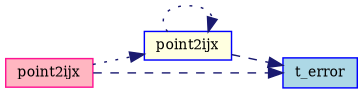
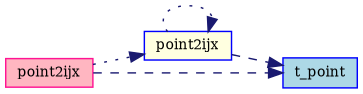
node "t_error": label "t_error" -> "t_point"
